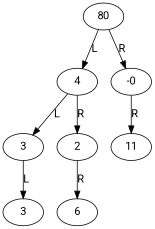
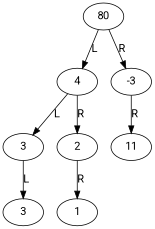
node "-0": label "-0" -> "-3"
node "6": label "6" -> "1"
